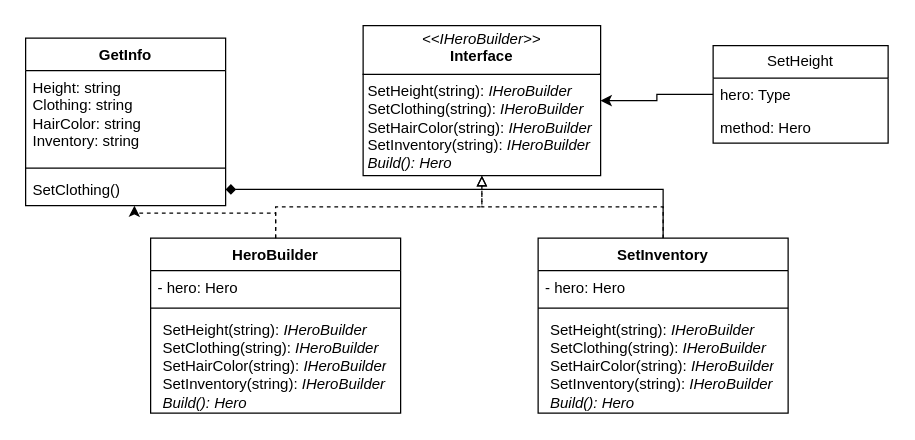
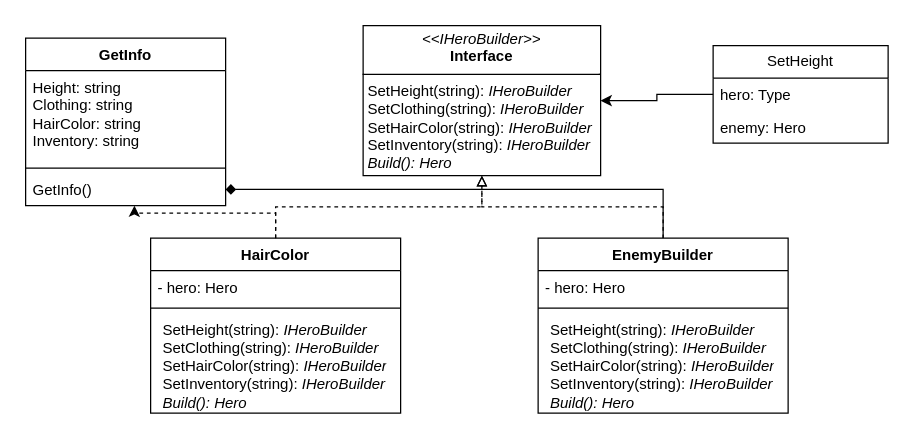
node "method: Hero": label "method: Hero" -> "enemy: Hero"
node "SetClothing()": label "SetClothing()" -> "GetInfo()"
node "HeroBuilder": label "HeroBuilder" -> "HairColor"
node "SetInventory": label "SetInventory" -> "EnemyBuilder"
